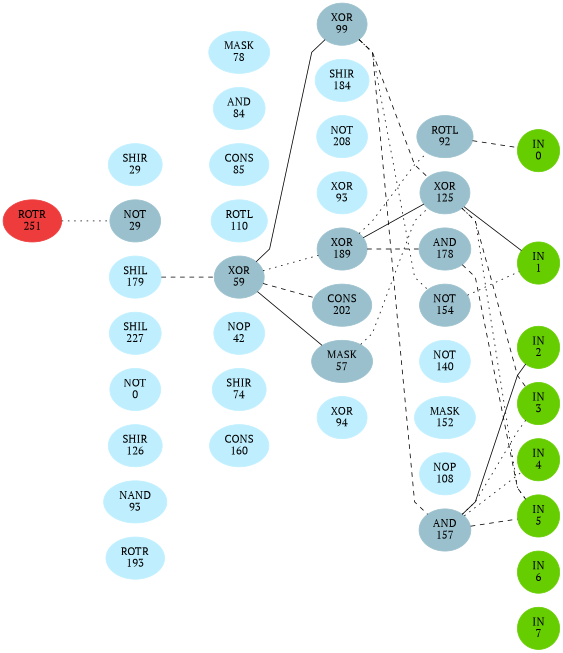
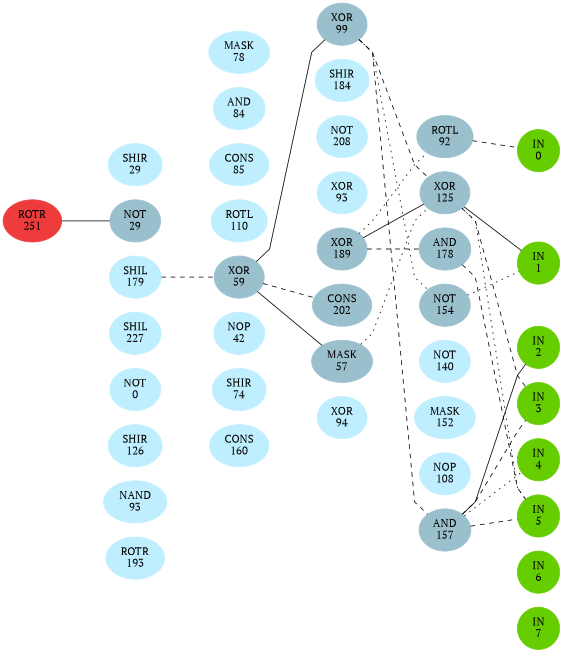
edge "ROTR 251" -- "NOT 29": style dotted -> solid
edge "XOR 189" -- "XOR 59": removed
edge "IN 3" -- "AND 157": style dotted -> dashed
